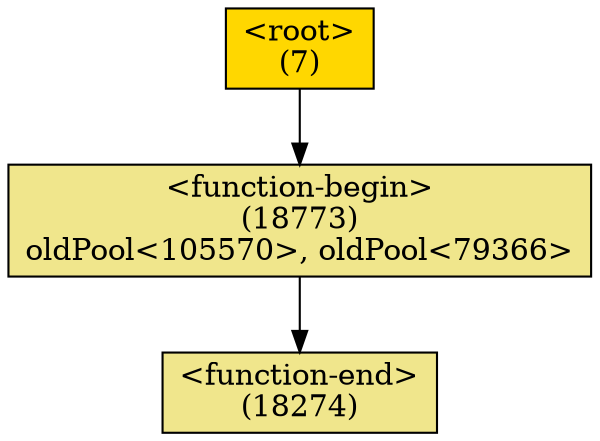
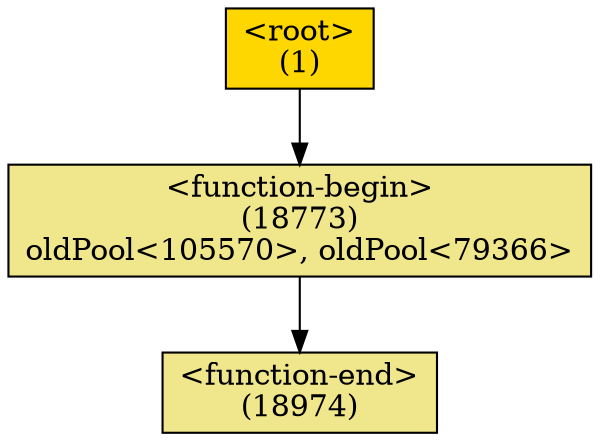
node "<root> (7)": label "<root> (7)" -> "<root> (1)"
node "<function-end> (18274)": label "<function-end> (18274)" -> "<function-end> (18974)"
